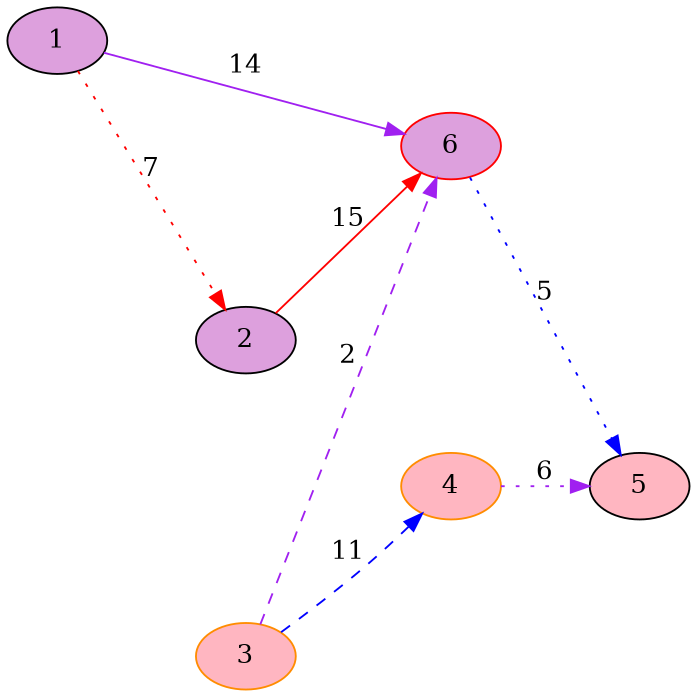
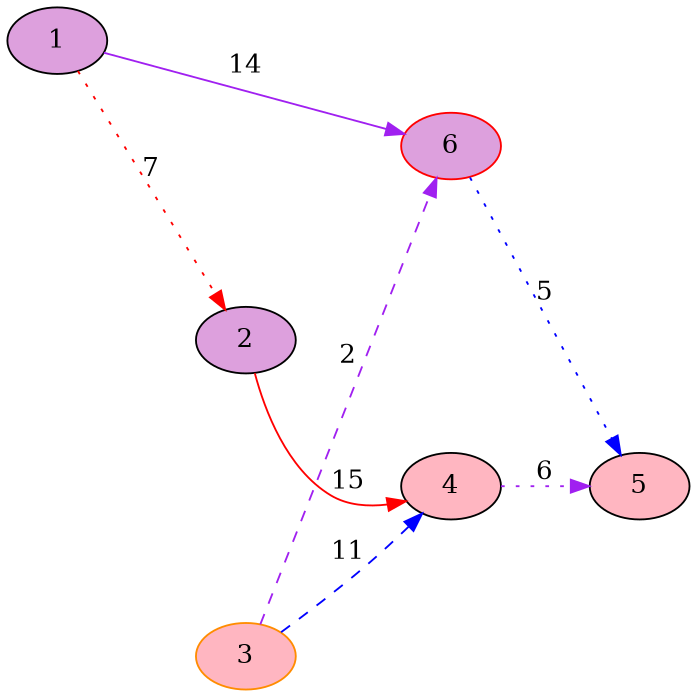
edge "2" -> "6": now "2" -> "4"
node "4": color darkorange -> black
